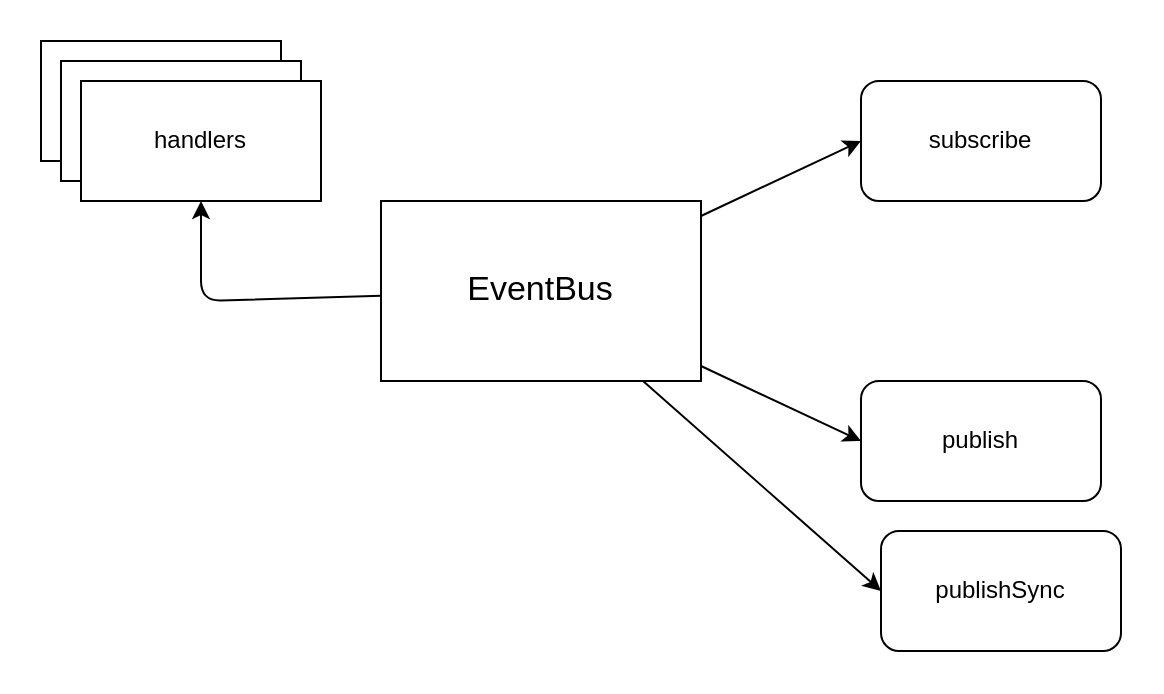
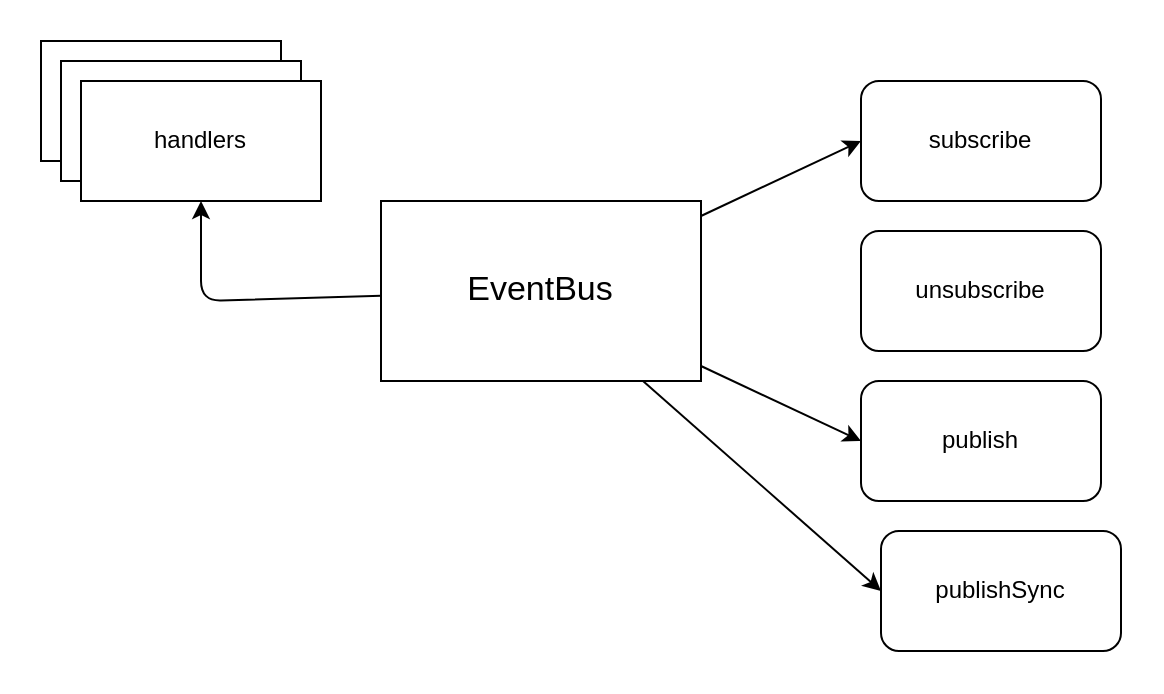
node "unsubscribe": added
